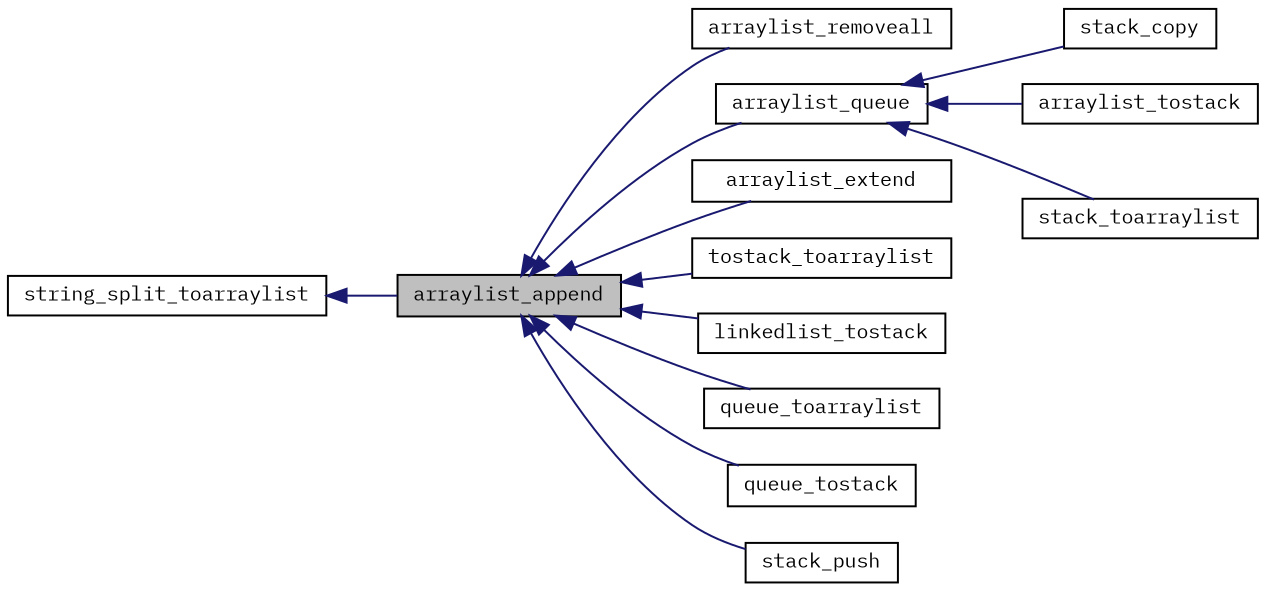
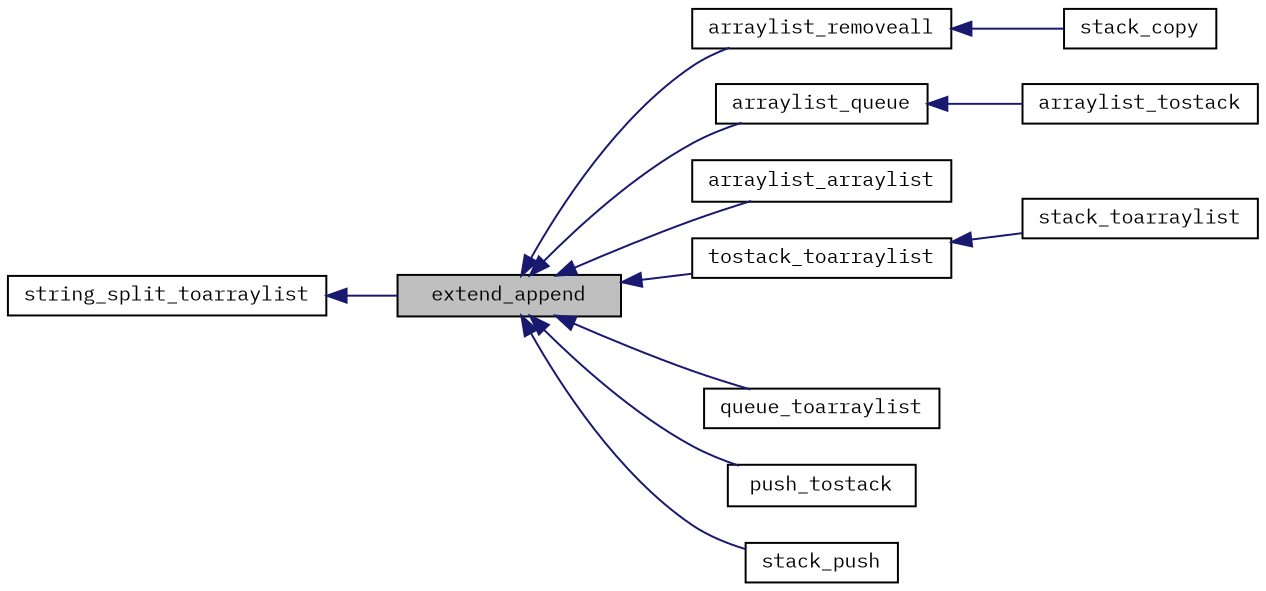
edge "stack_copy" -> "arraylist_queue": now "stack_copy" -> "arraylist_removeall"
edge "stack_toarraylist" -> "arraylist_queue": now "stack_toarraylist" -> "tostack_toarraylist"
node "arraylist_extend": label "arraylist_extend" -> "arraylist_arraylist"
node "arraylist_append": label "arraylist_append" -> "extend_append"
node "linkedlist_tostack": removed
node "queue_tostack": label "queue_tostack" -> "push_tostack"
